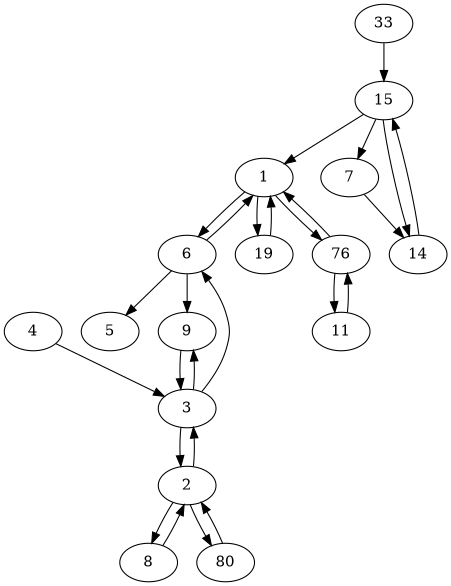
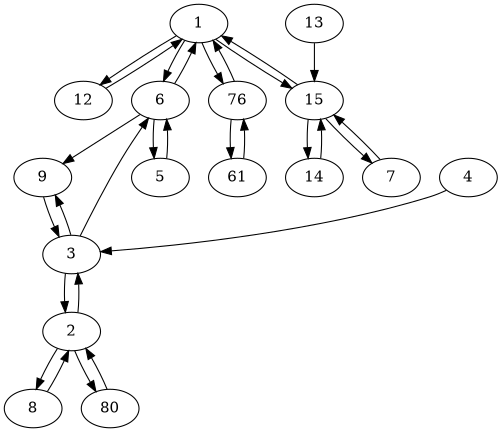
node "33": label "33" -> "13"
edge "1" -> "15": added
edge "5" -> "6": added
edge "7" -> "14": now "7" -> "15"
node "19": label "19" -> "12"
node "11": label "11" -> "61"
